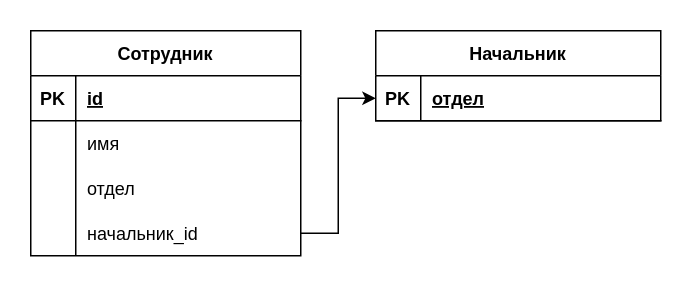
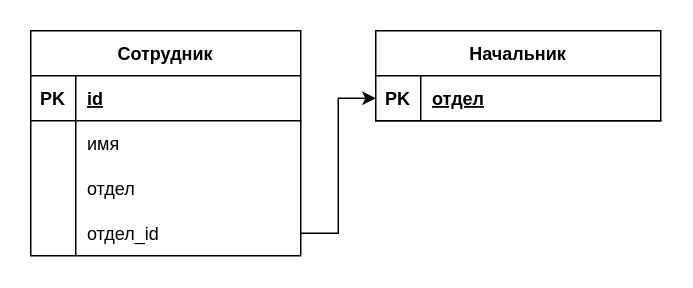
node "начальник_id": label "начальник_id" -> "отдел_id"
